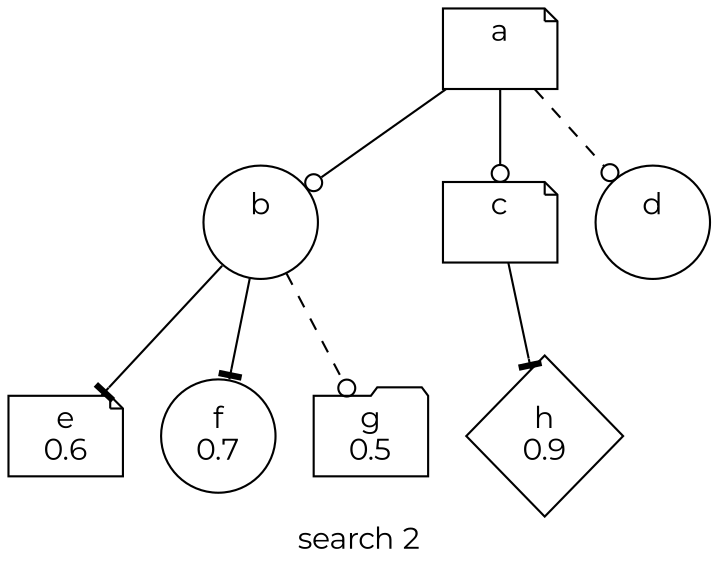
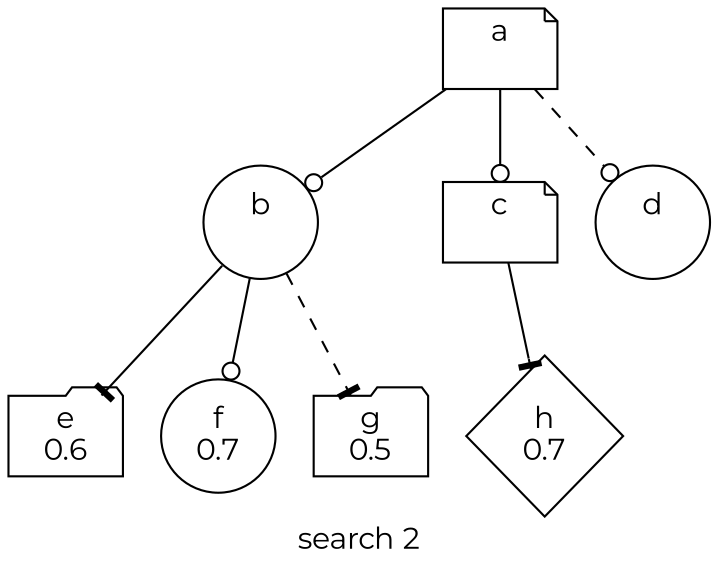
edge "b" -> "f 0.7": arrowhead tee -> odot
edge "b" -> "g 0.5": arrowhead odot -> tee
node "e 0.6": shape note -> folder
node "h 0.9": label "h 0.9" -> "h 0.7"
